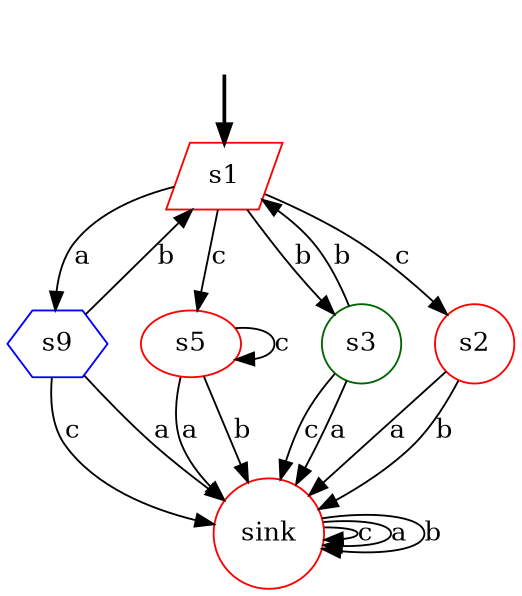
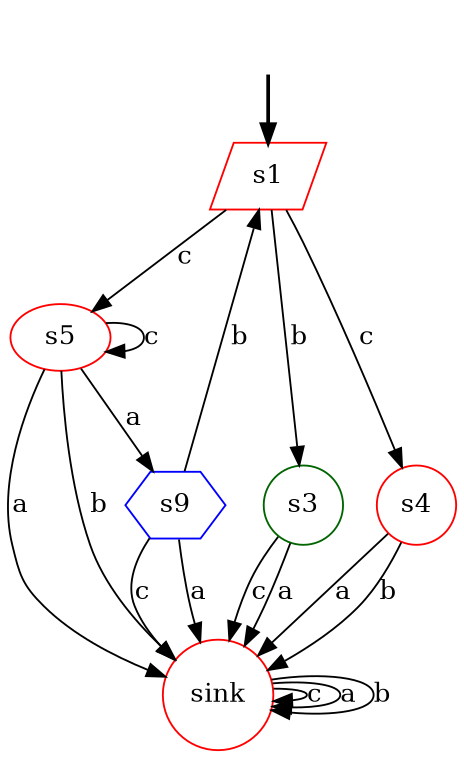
edge "s1" -> "s9": now "s5" -> "s9"
edge "s3" -> "s1": removed, label "b"
node "s2": label "s2" -> "s4"
